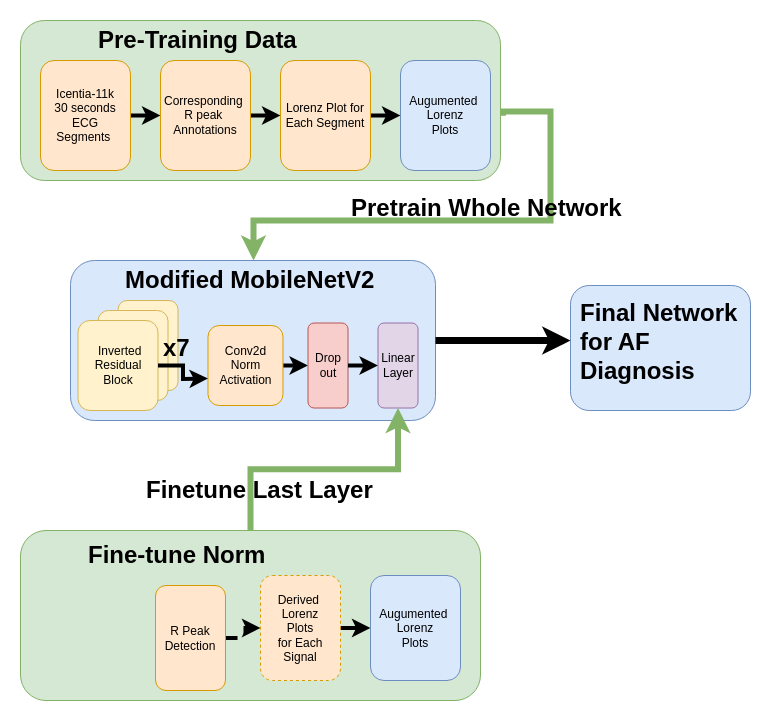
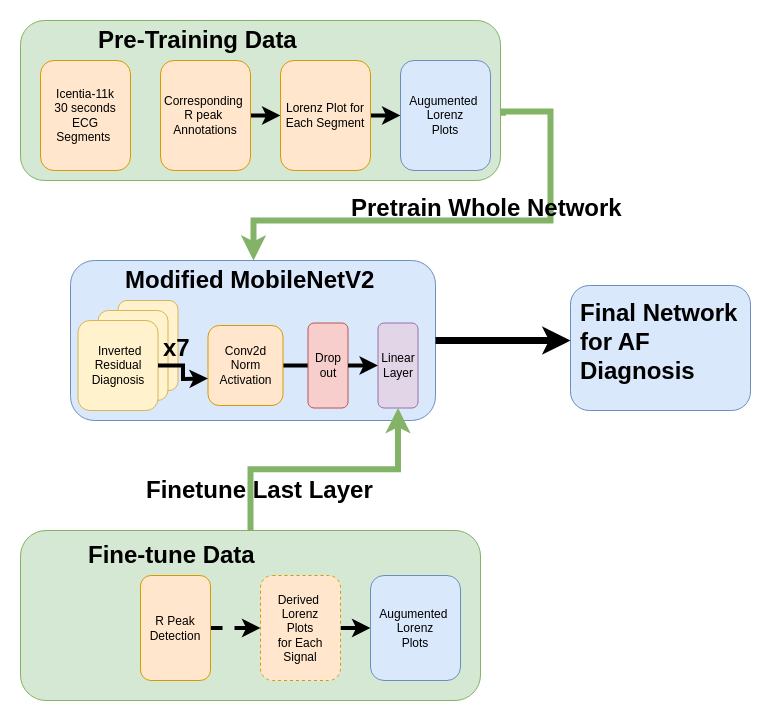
edge "Icentia-11k 30 seconds ECG Segments" -> "Corresponding R peak Annotations": removed
node "Inverted Residual Block": label "Inverted Residual Block" -> "Inverted Residual Diagnosis"
edge "Conv2d Norm Activation" -> "Drop out": arrowhead classic -> none
node "Fine-tune Norm": label "Fine-tune Norm" -> "Fine-tune Data"
node "R Peak Detection": moved (191, 638) -> (176, 628)
